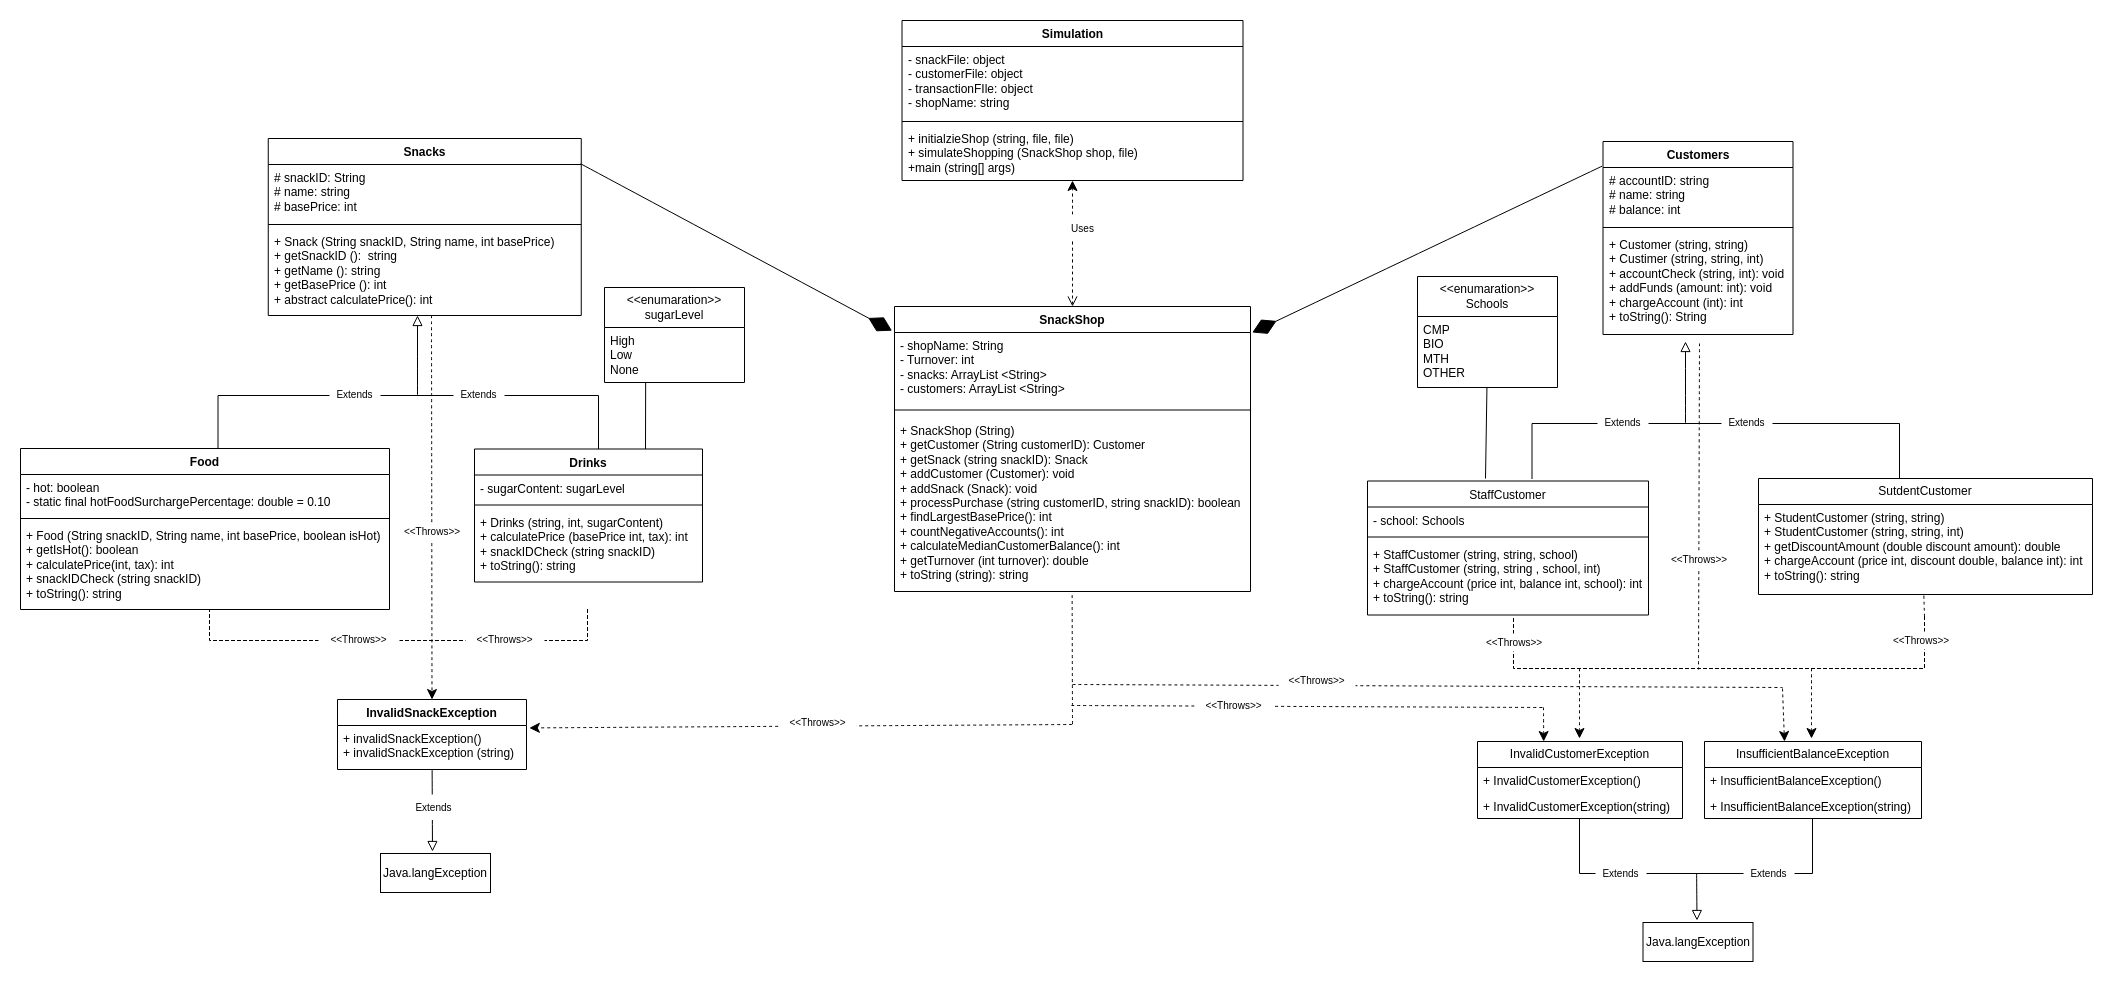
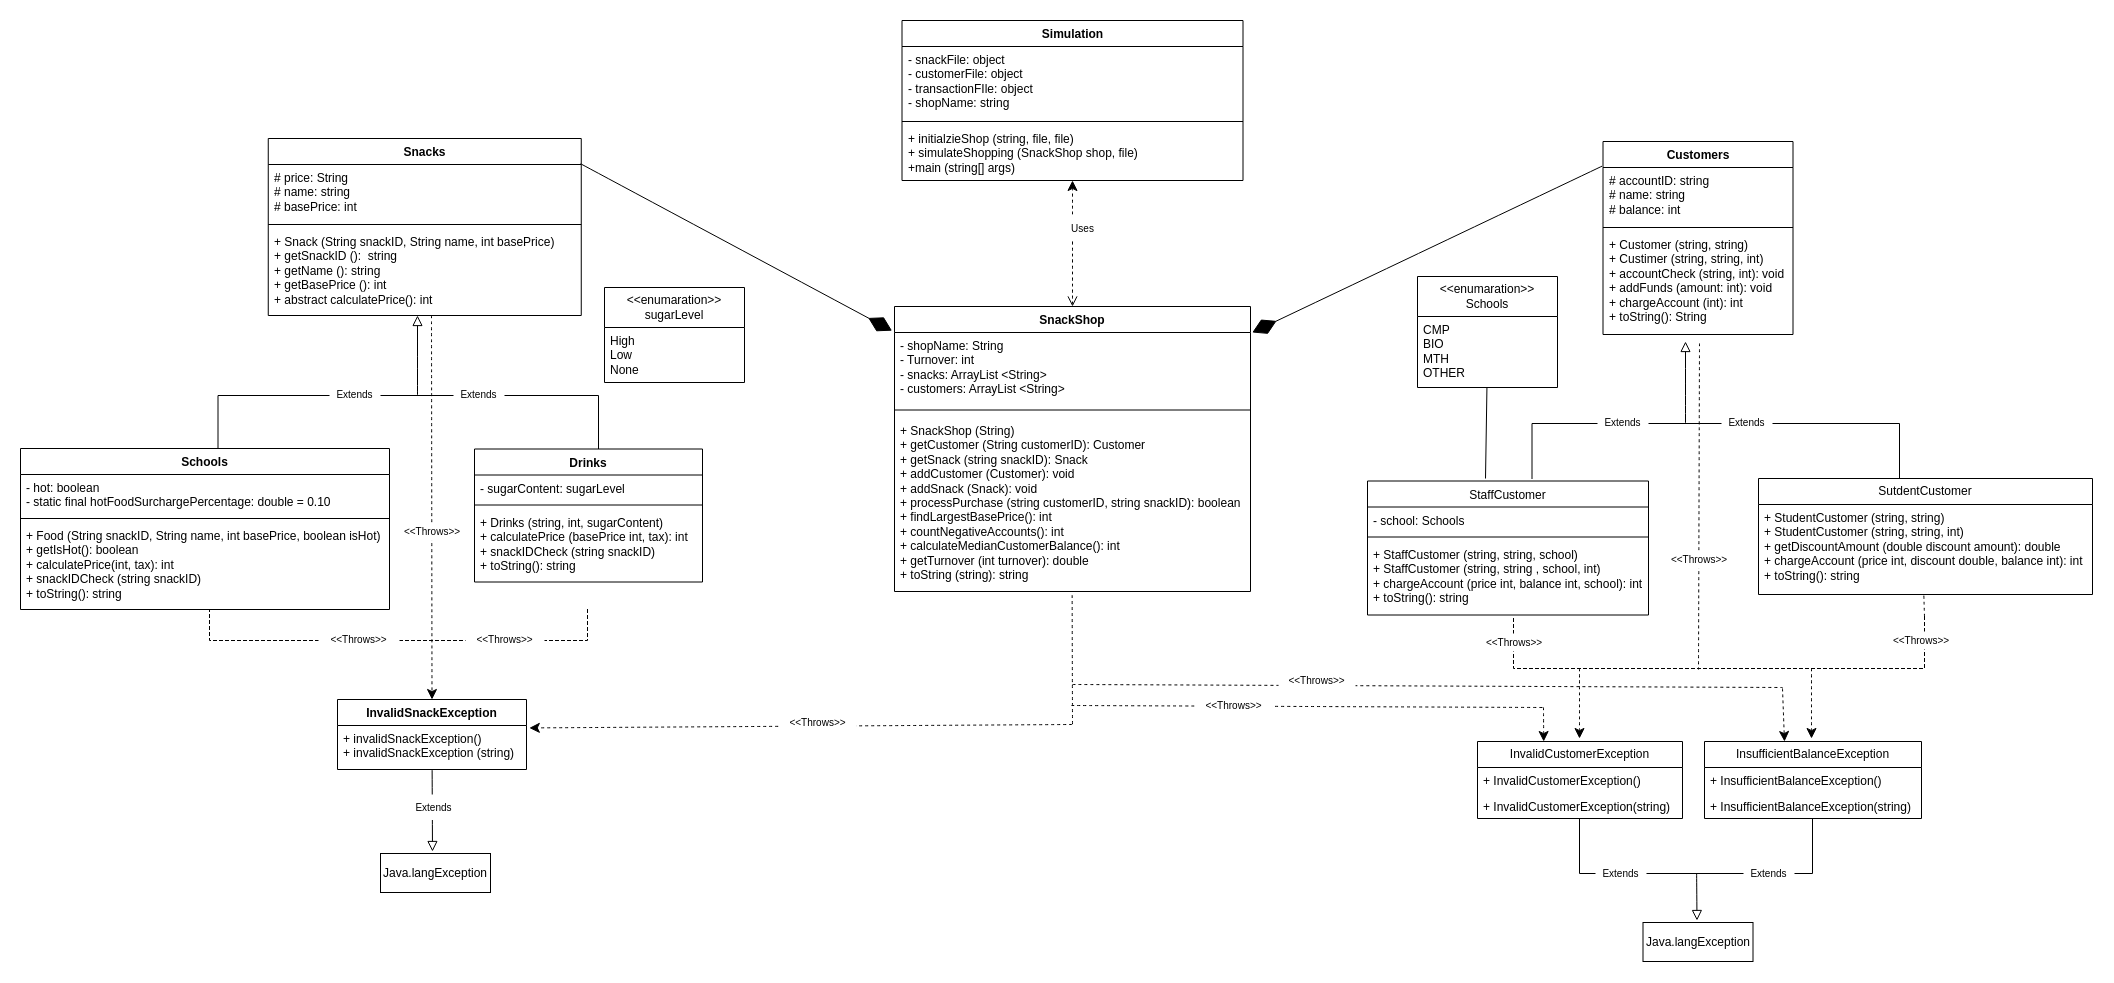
node "# snackID: String # name: string # basePrice: int": label "# snackID: String # name: string # basePrice: int" -> "# price: String # name: string # basePrice: int"
edge "High Low None" -- "Drinks": removed
node "Food": label "Food" -> "Schools"
